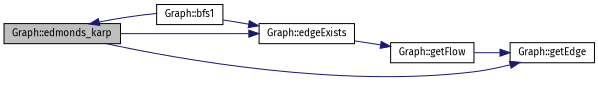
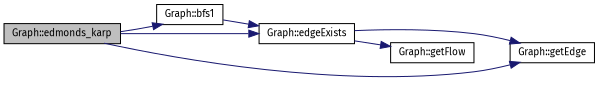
edge "Graph::bfs1" -> "Graph::edmonds_karp": reversed
edge "Graph::getFlow" -> "Graph::getEdge": now "Graph::edgeExists" -> "Graph::getEdge"
